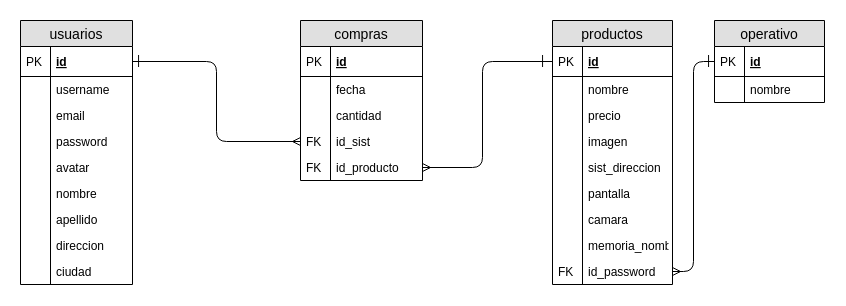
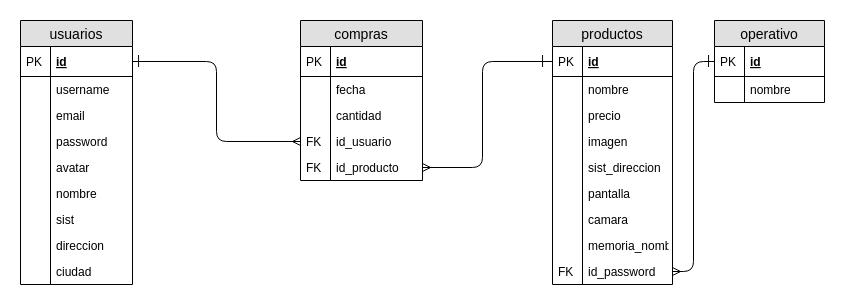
node "id_sist": label "id_sist" -> "id_usuario"
node "apellido": label "apellido" -> "sist"
